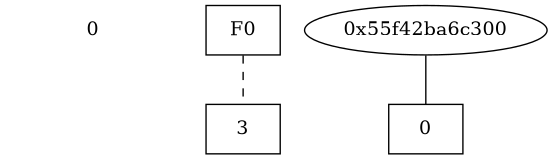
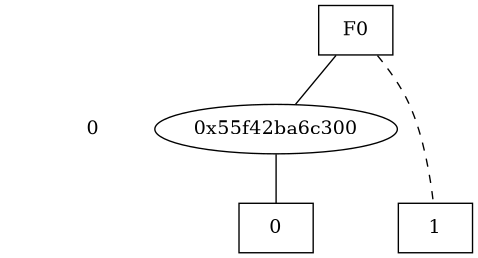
edge "F0" -- "0x55f42ba6c300": added
node "3": label "3" -> "1"
